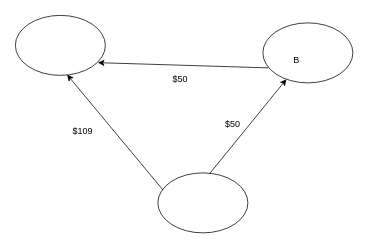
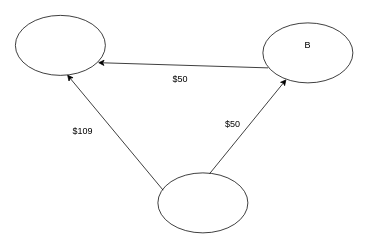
node "B": moved (297, 60) -> (308, 45)
